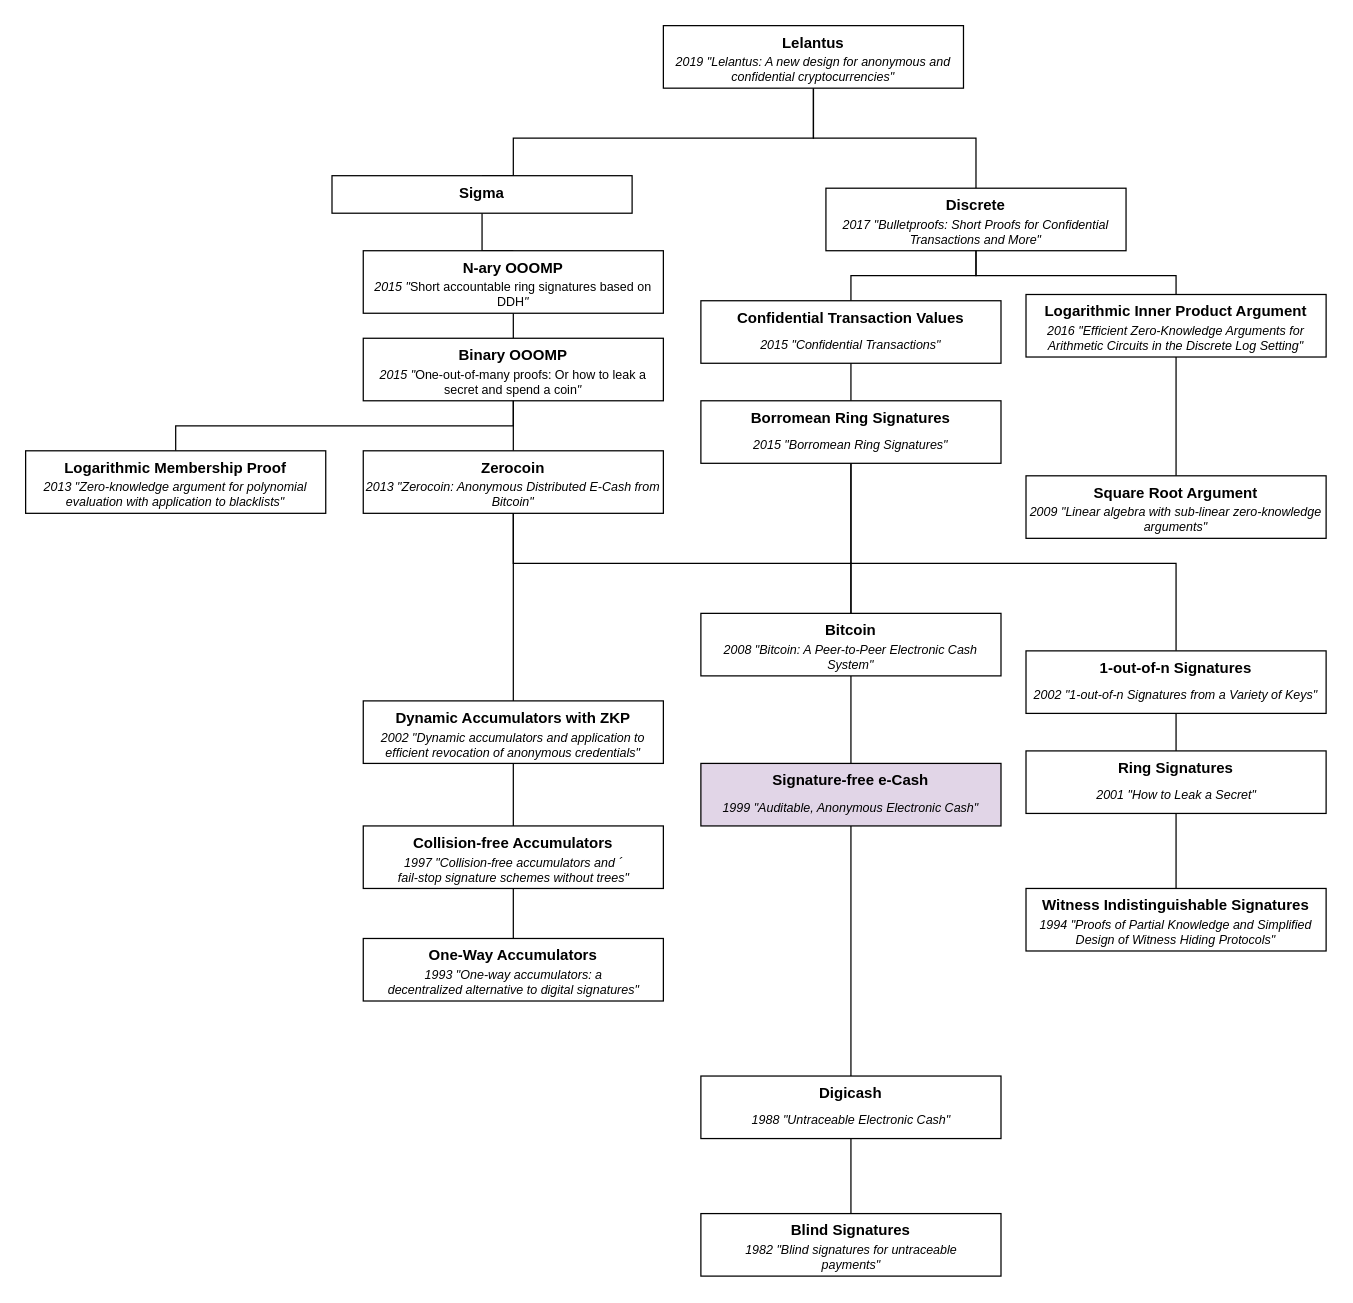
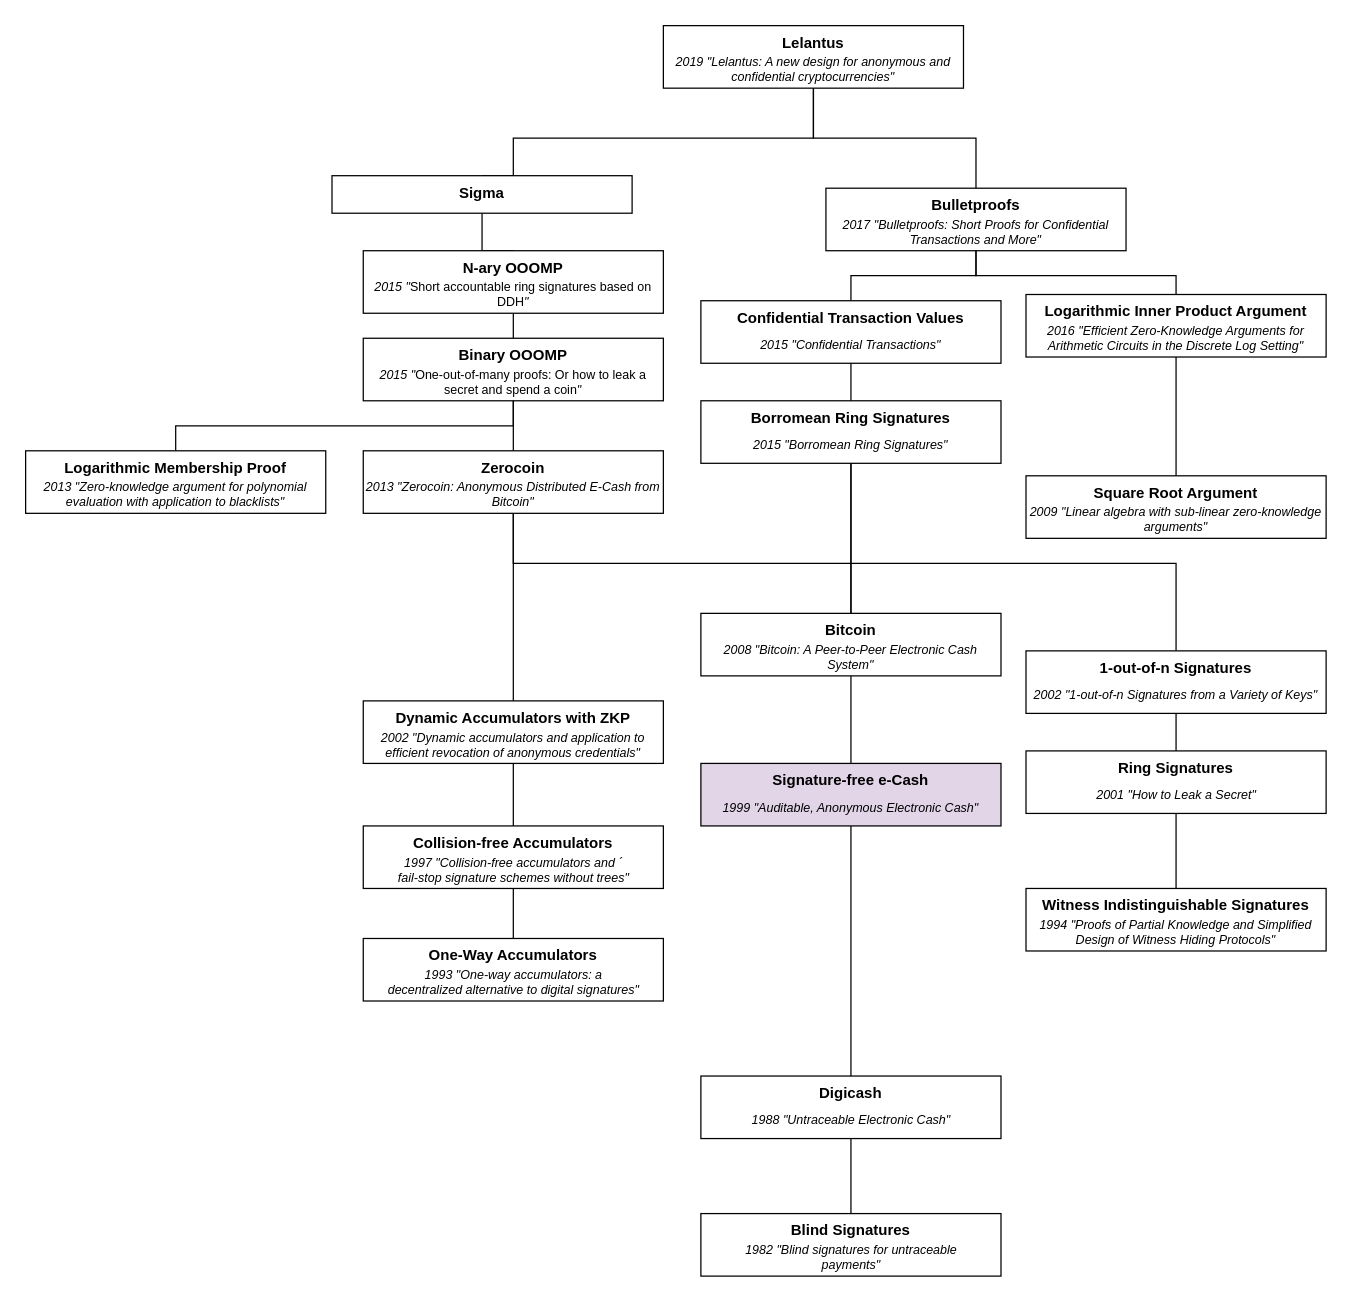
node "Discrete": label "Discrete" -> "Bulletproofs"
